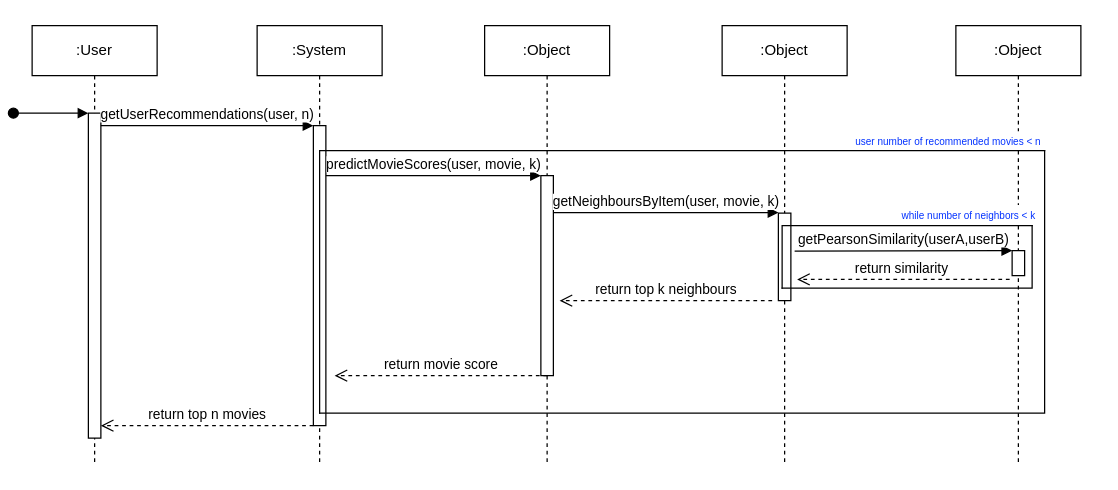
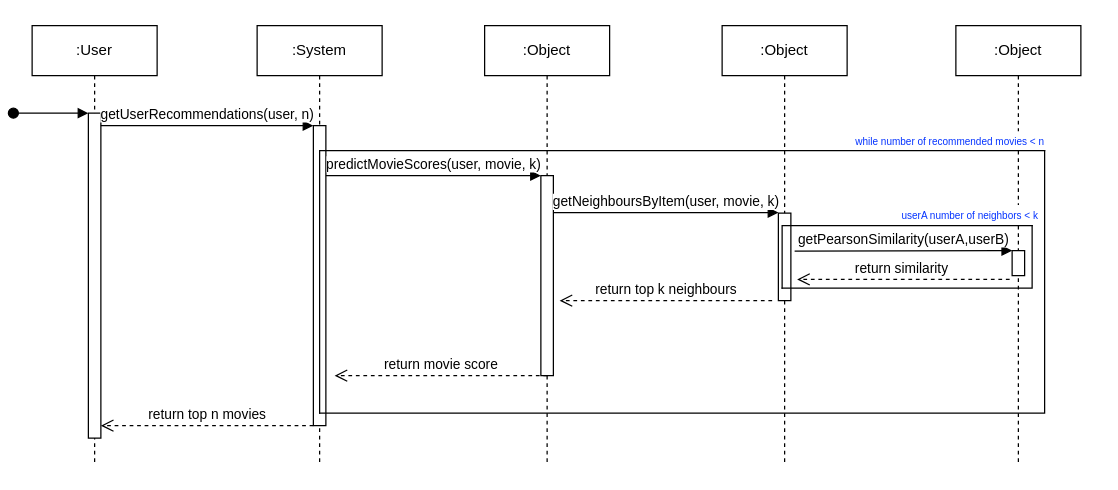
node "user number of recommended movies < n": label "user number of recommended movies < n" -> "while number of recommended movies < n"
node "while number of neighbors < k": label "while number of neighbors < k" -> "userA number of neighbors < k"
